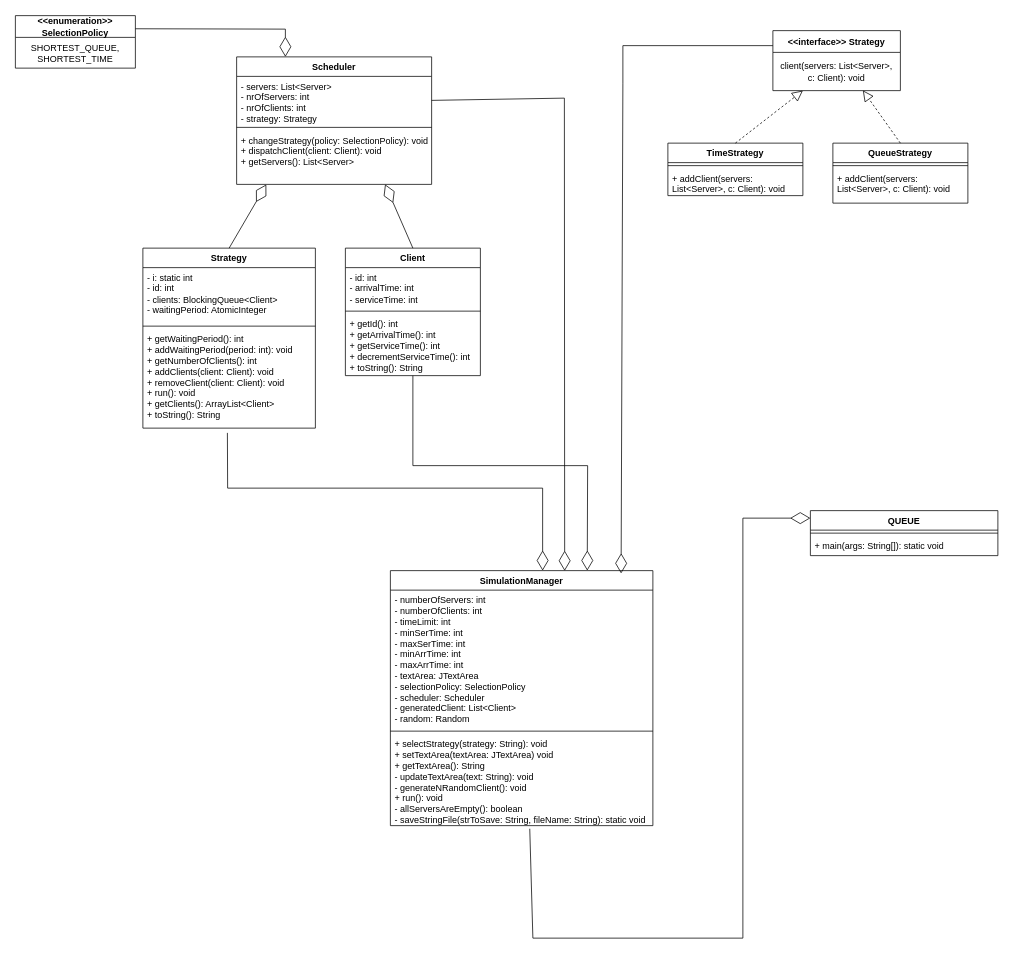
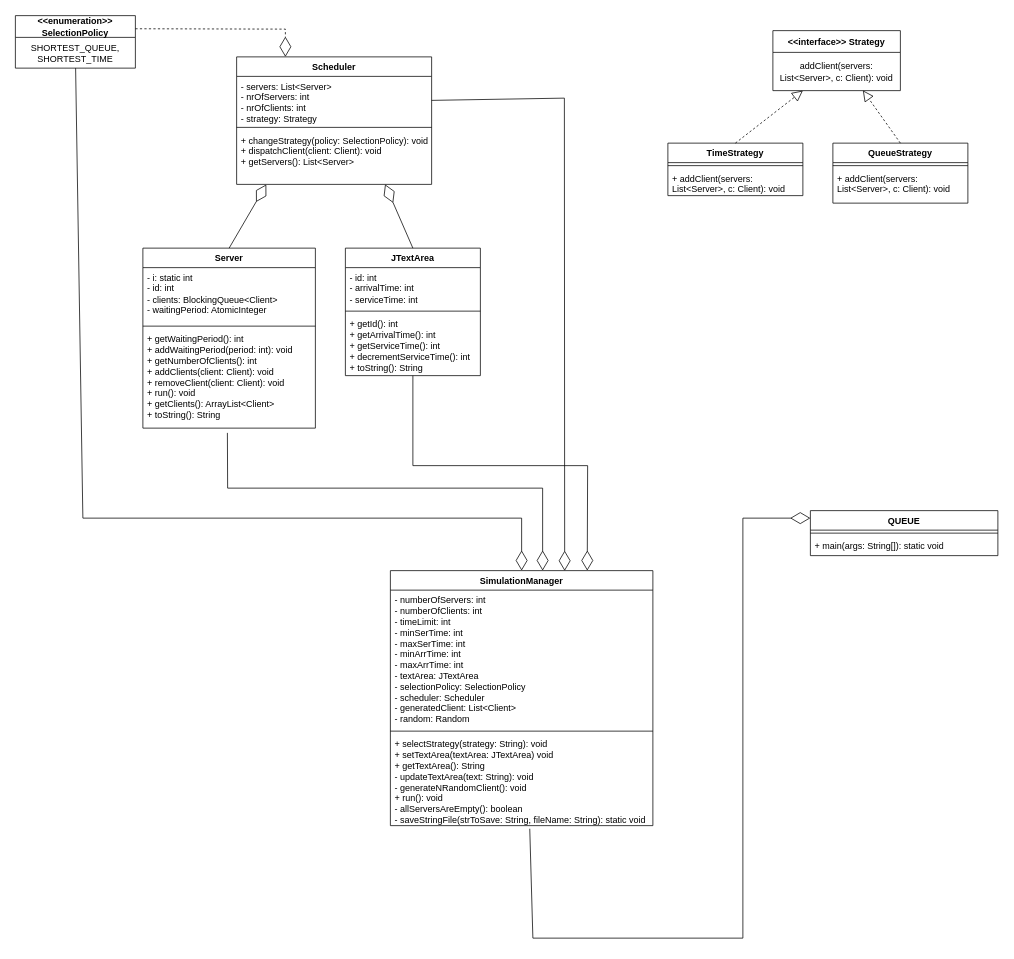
edge "<<enumeration>> SelectionPolicy" -> "Scheduler": style solid -> dashed
node "client(servers: List<Server>, c: Client): void": label "client(servers: List<Server>, c: Client): void" -> "addClient(servers: List<Server>, c: Client): void"
edge "<<interface>> Strategy" -> "SimulationManager": removed
node "Strategy": label "Strategy" -> "Server"
node "Client": label "Client" -> "JTextArea"
edge "SHORTEST_QUEUE, SHORTEST_TIME" -> "SimulationManager": added
